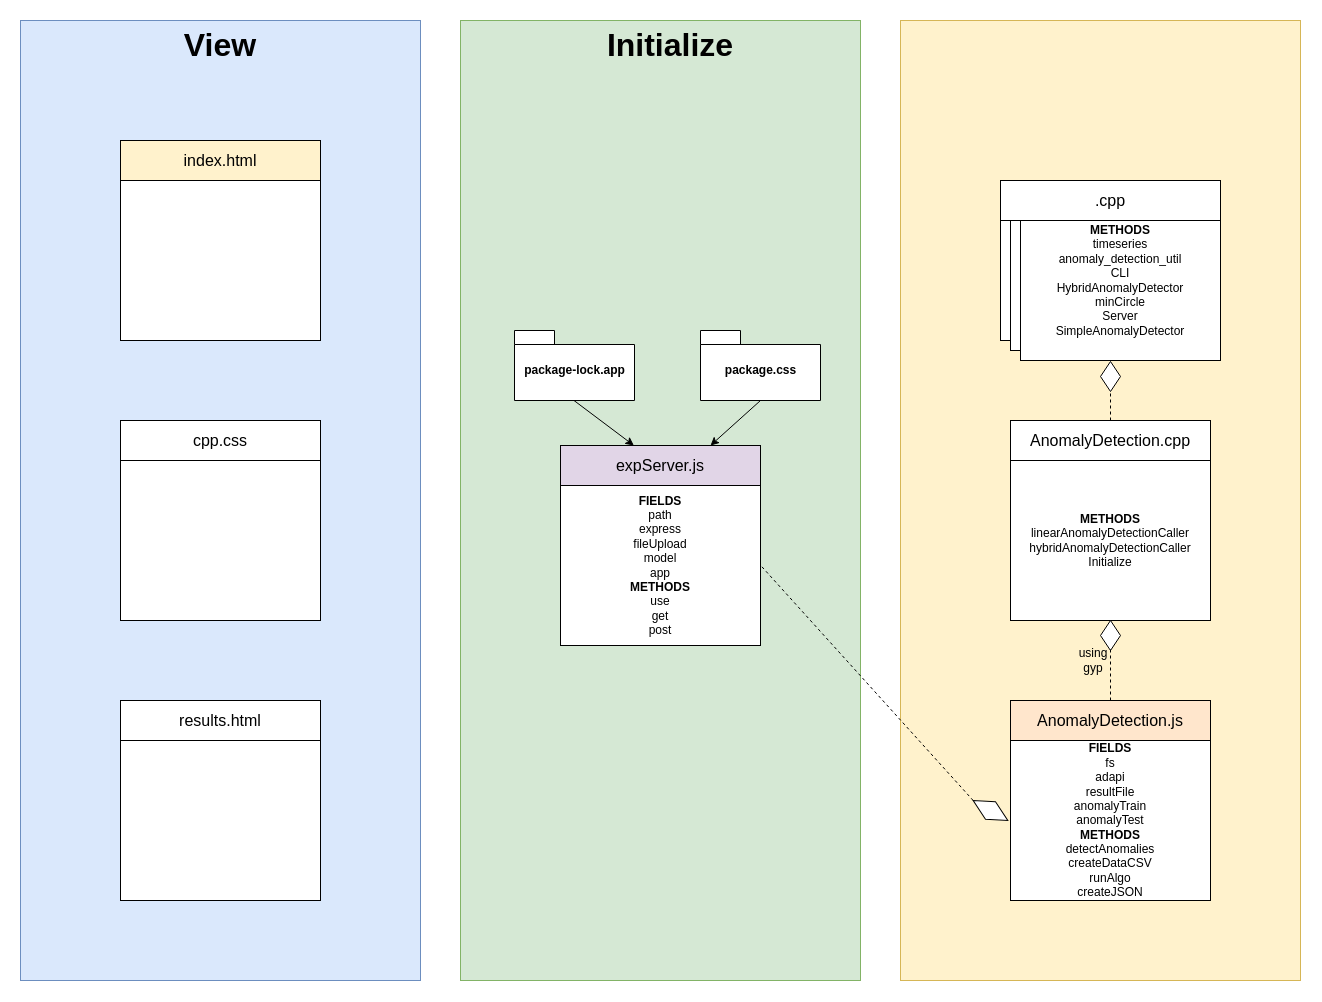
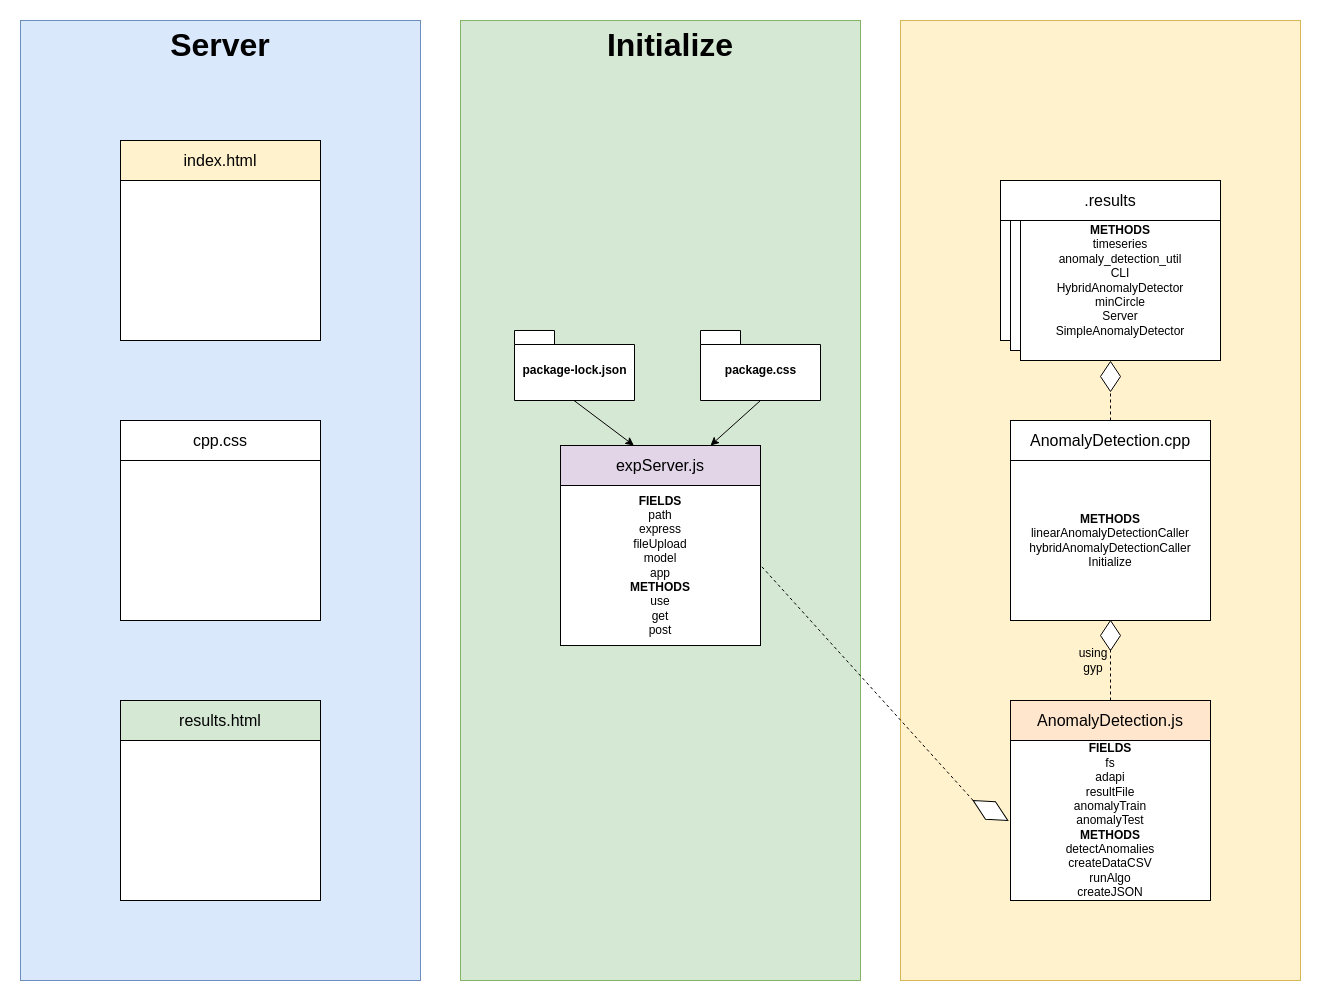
node "View": label "View" -> "Server"
node ".cpp": label ".cpp" -> ".results"
node "package-lock.app": label "package-lock.app" -> "package-lock.json"
node "results.html": fillcolor #ffffff -> #d5e8d4
